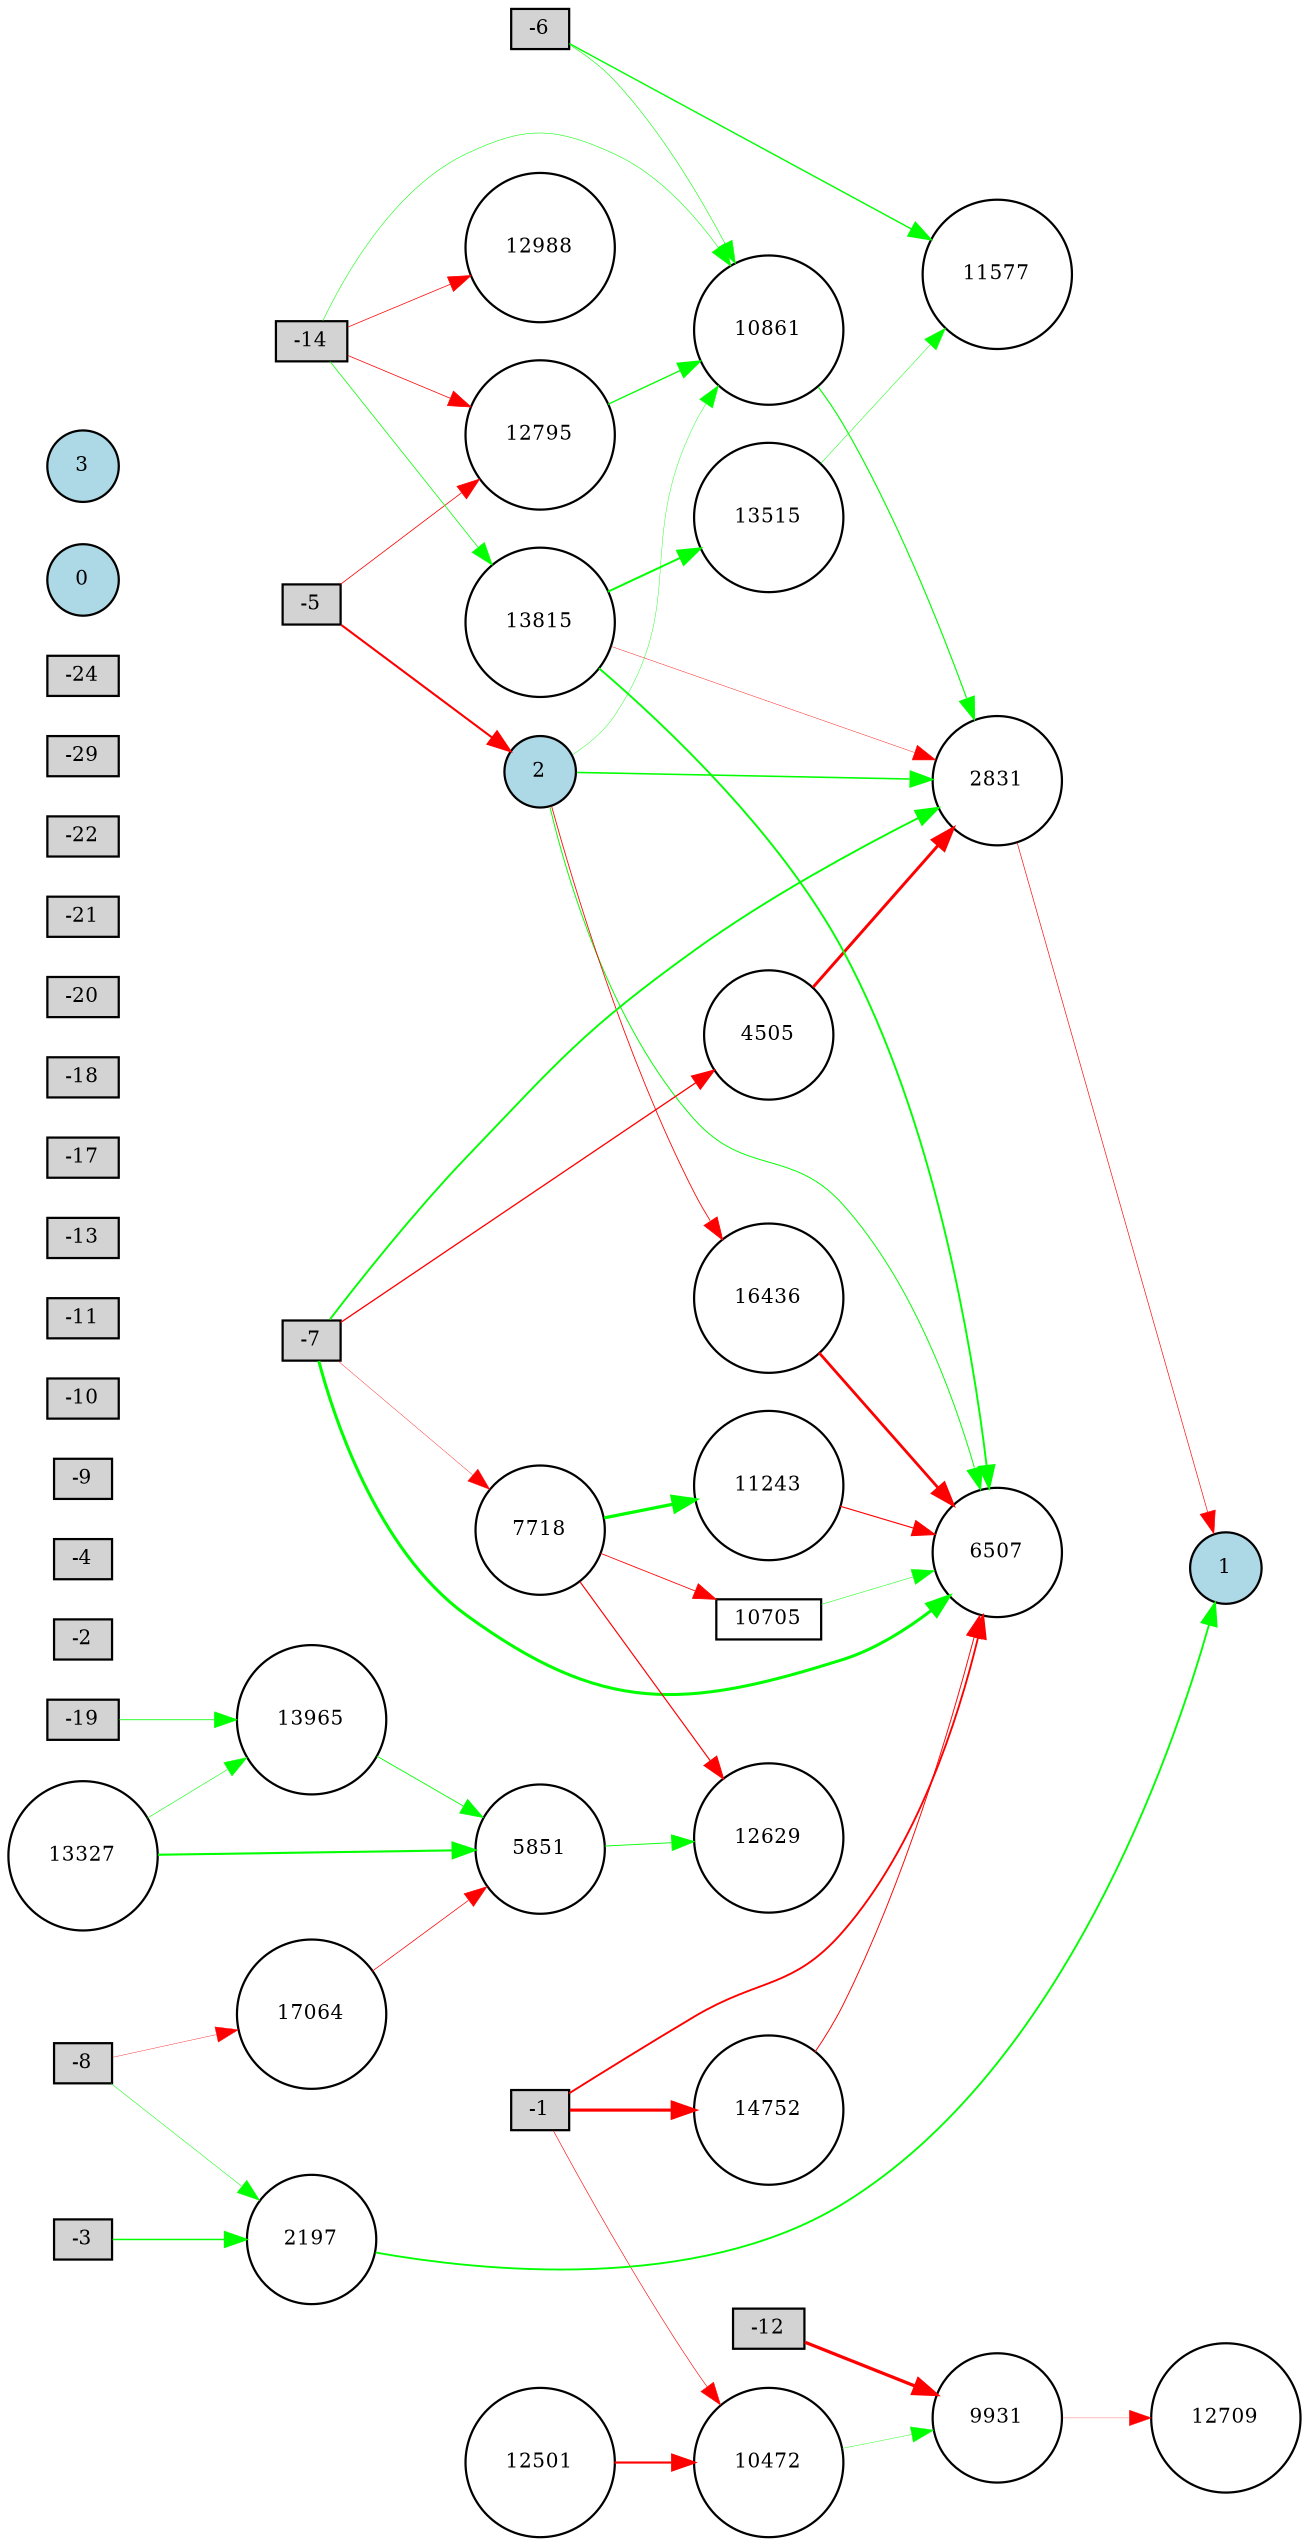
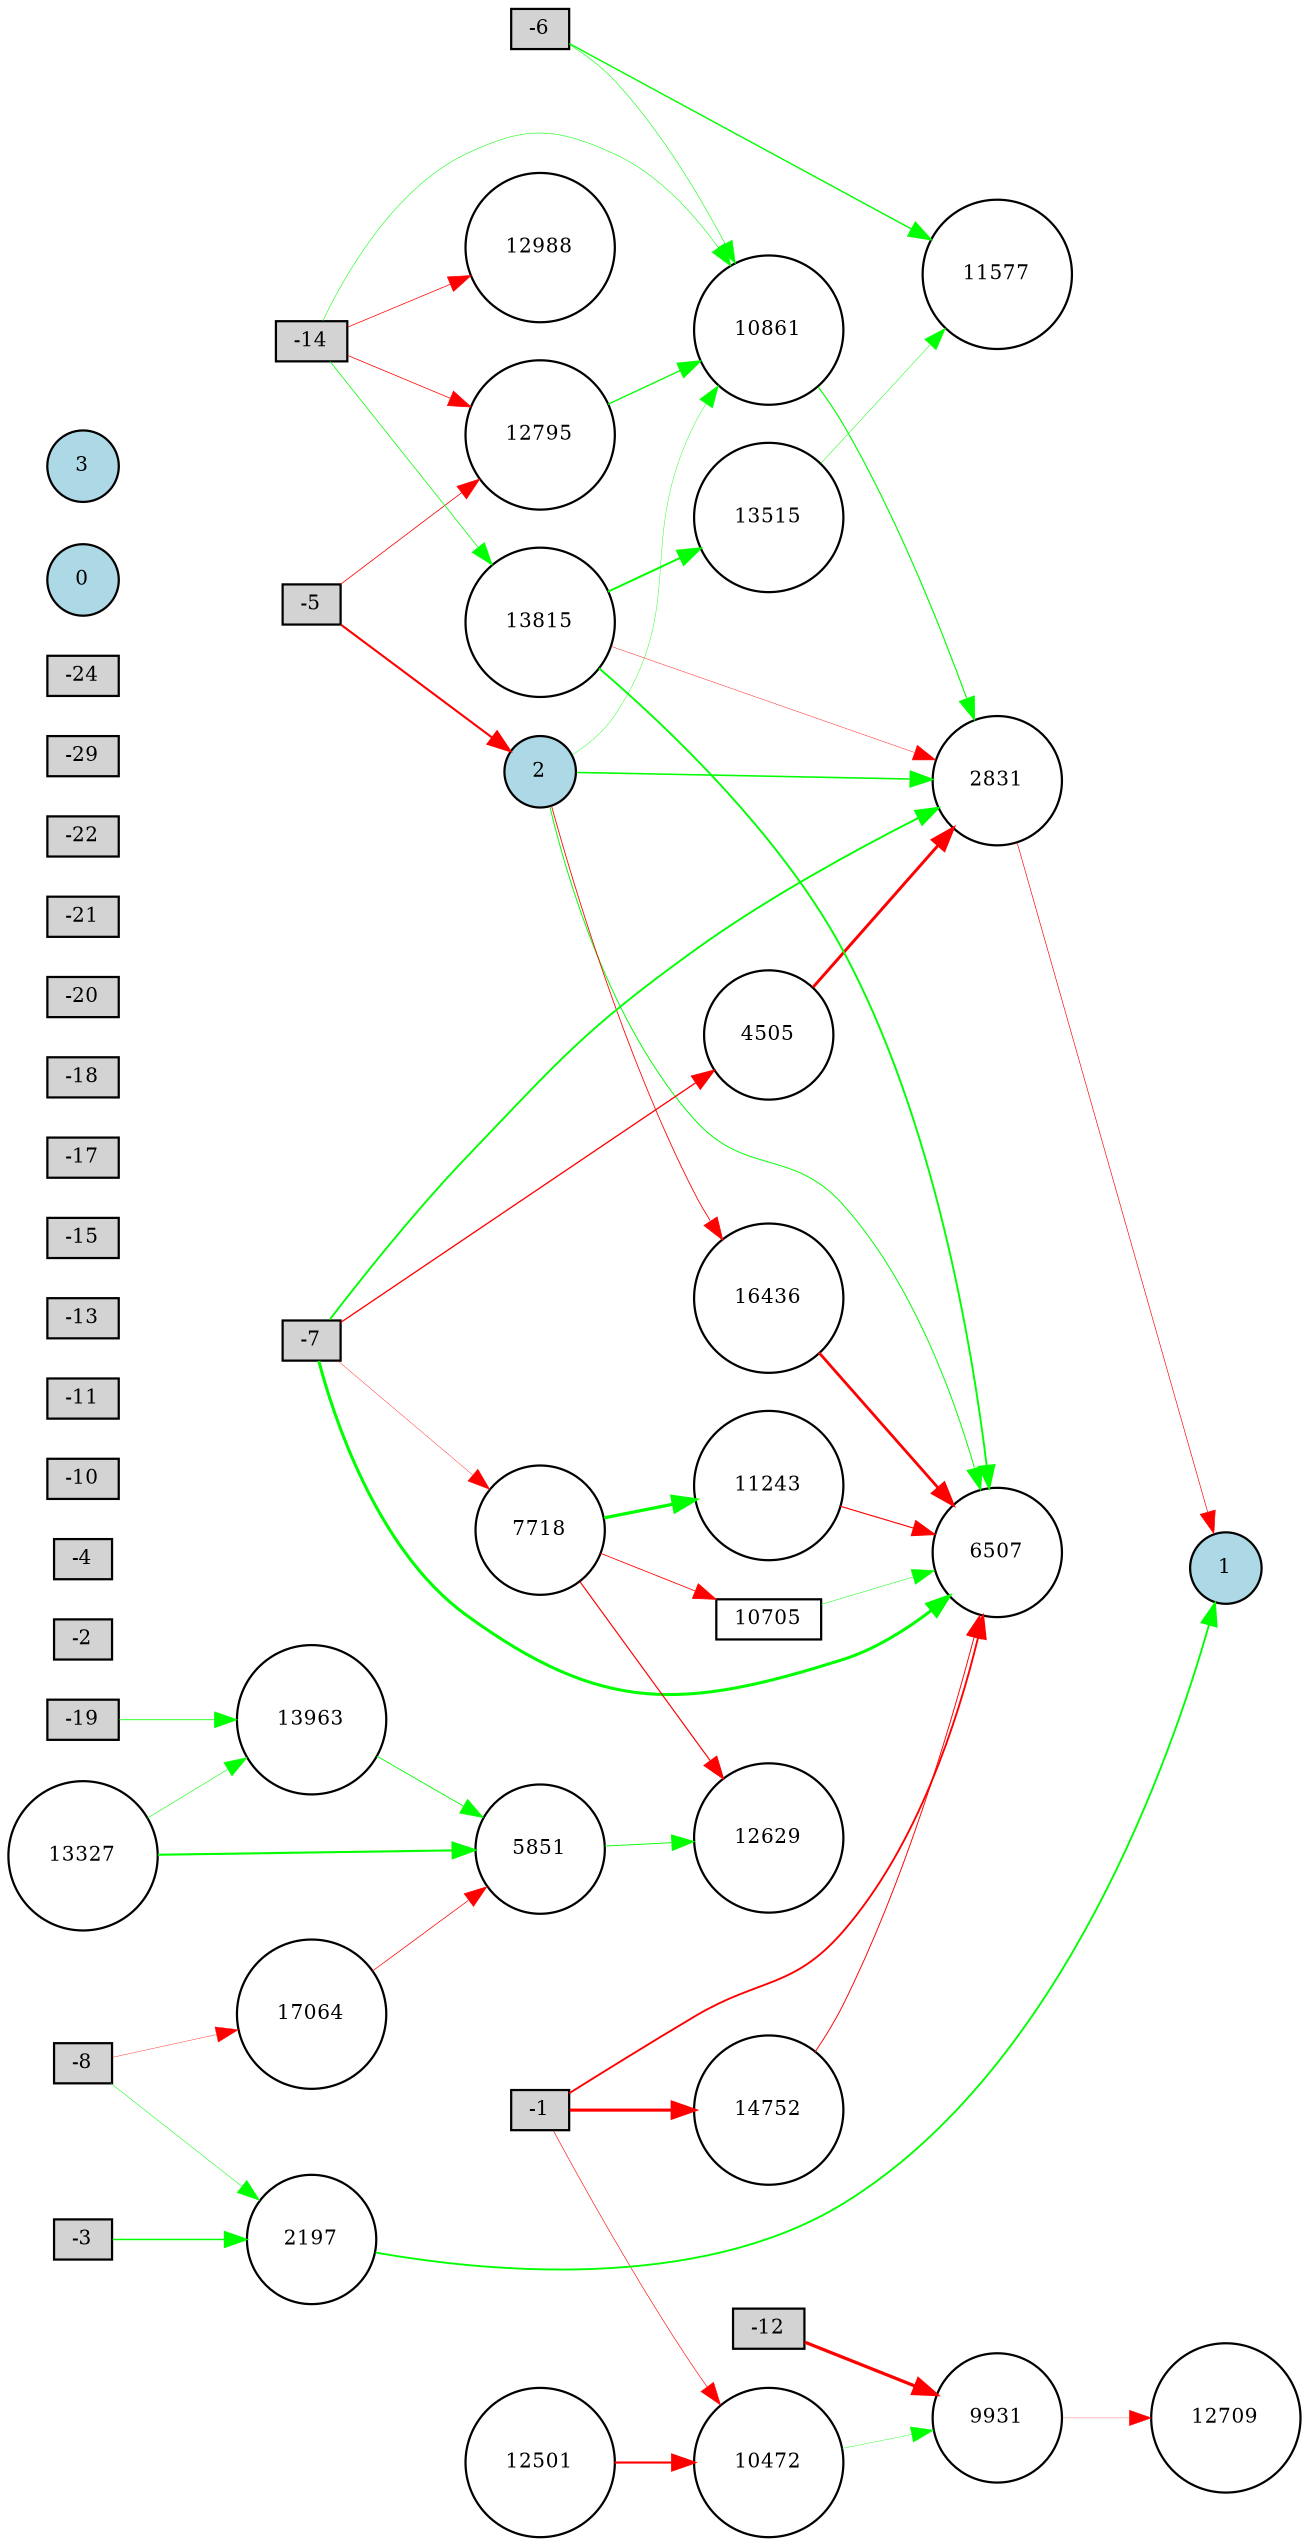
node "-15": added
node "-9": removed
node "13965": label "13965" -> "13963"
